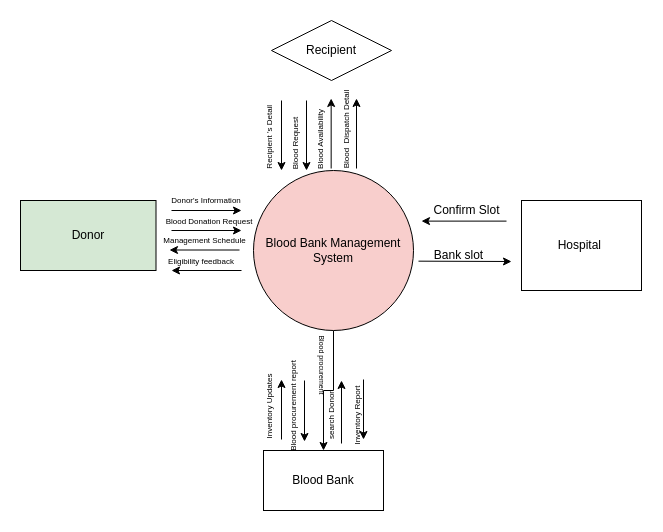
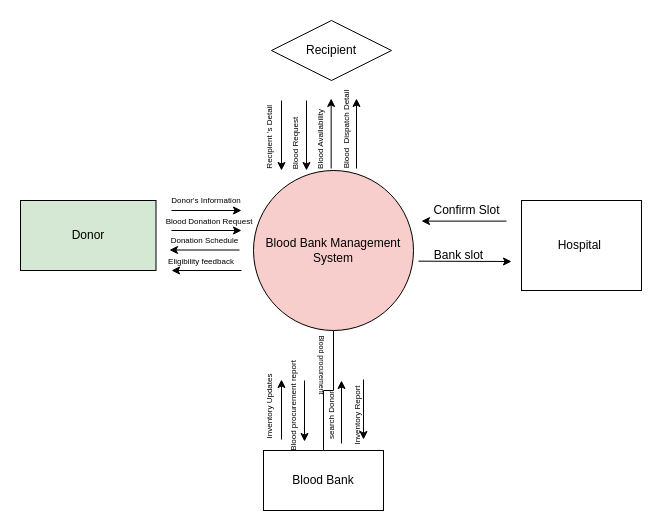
node "Management Schedule": label "Management Schedule" -> "Donation Schedule"
edge "Blood Bank Management System" -> "Blood Bank": arrowhead classic -> none
